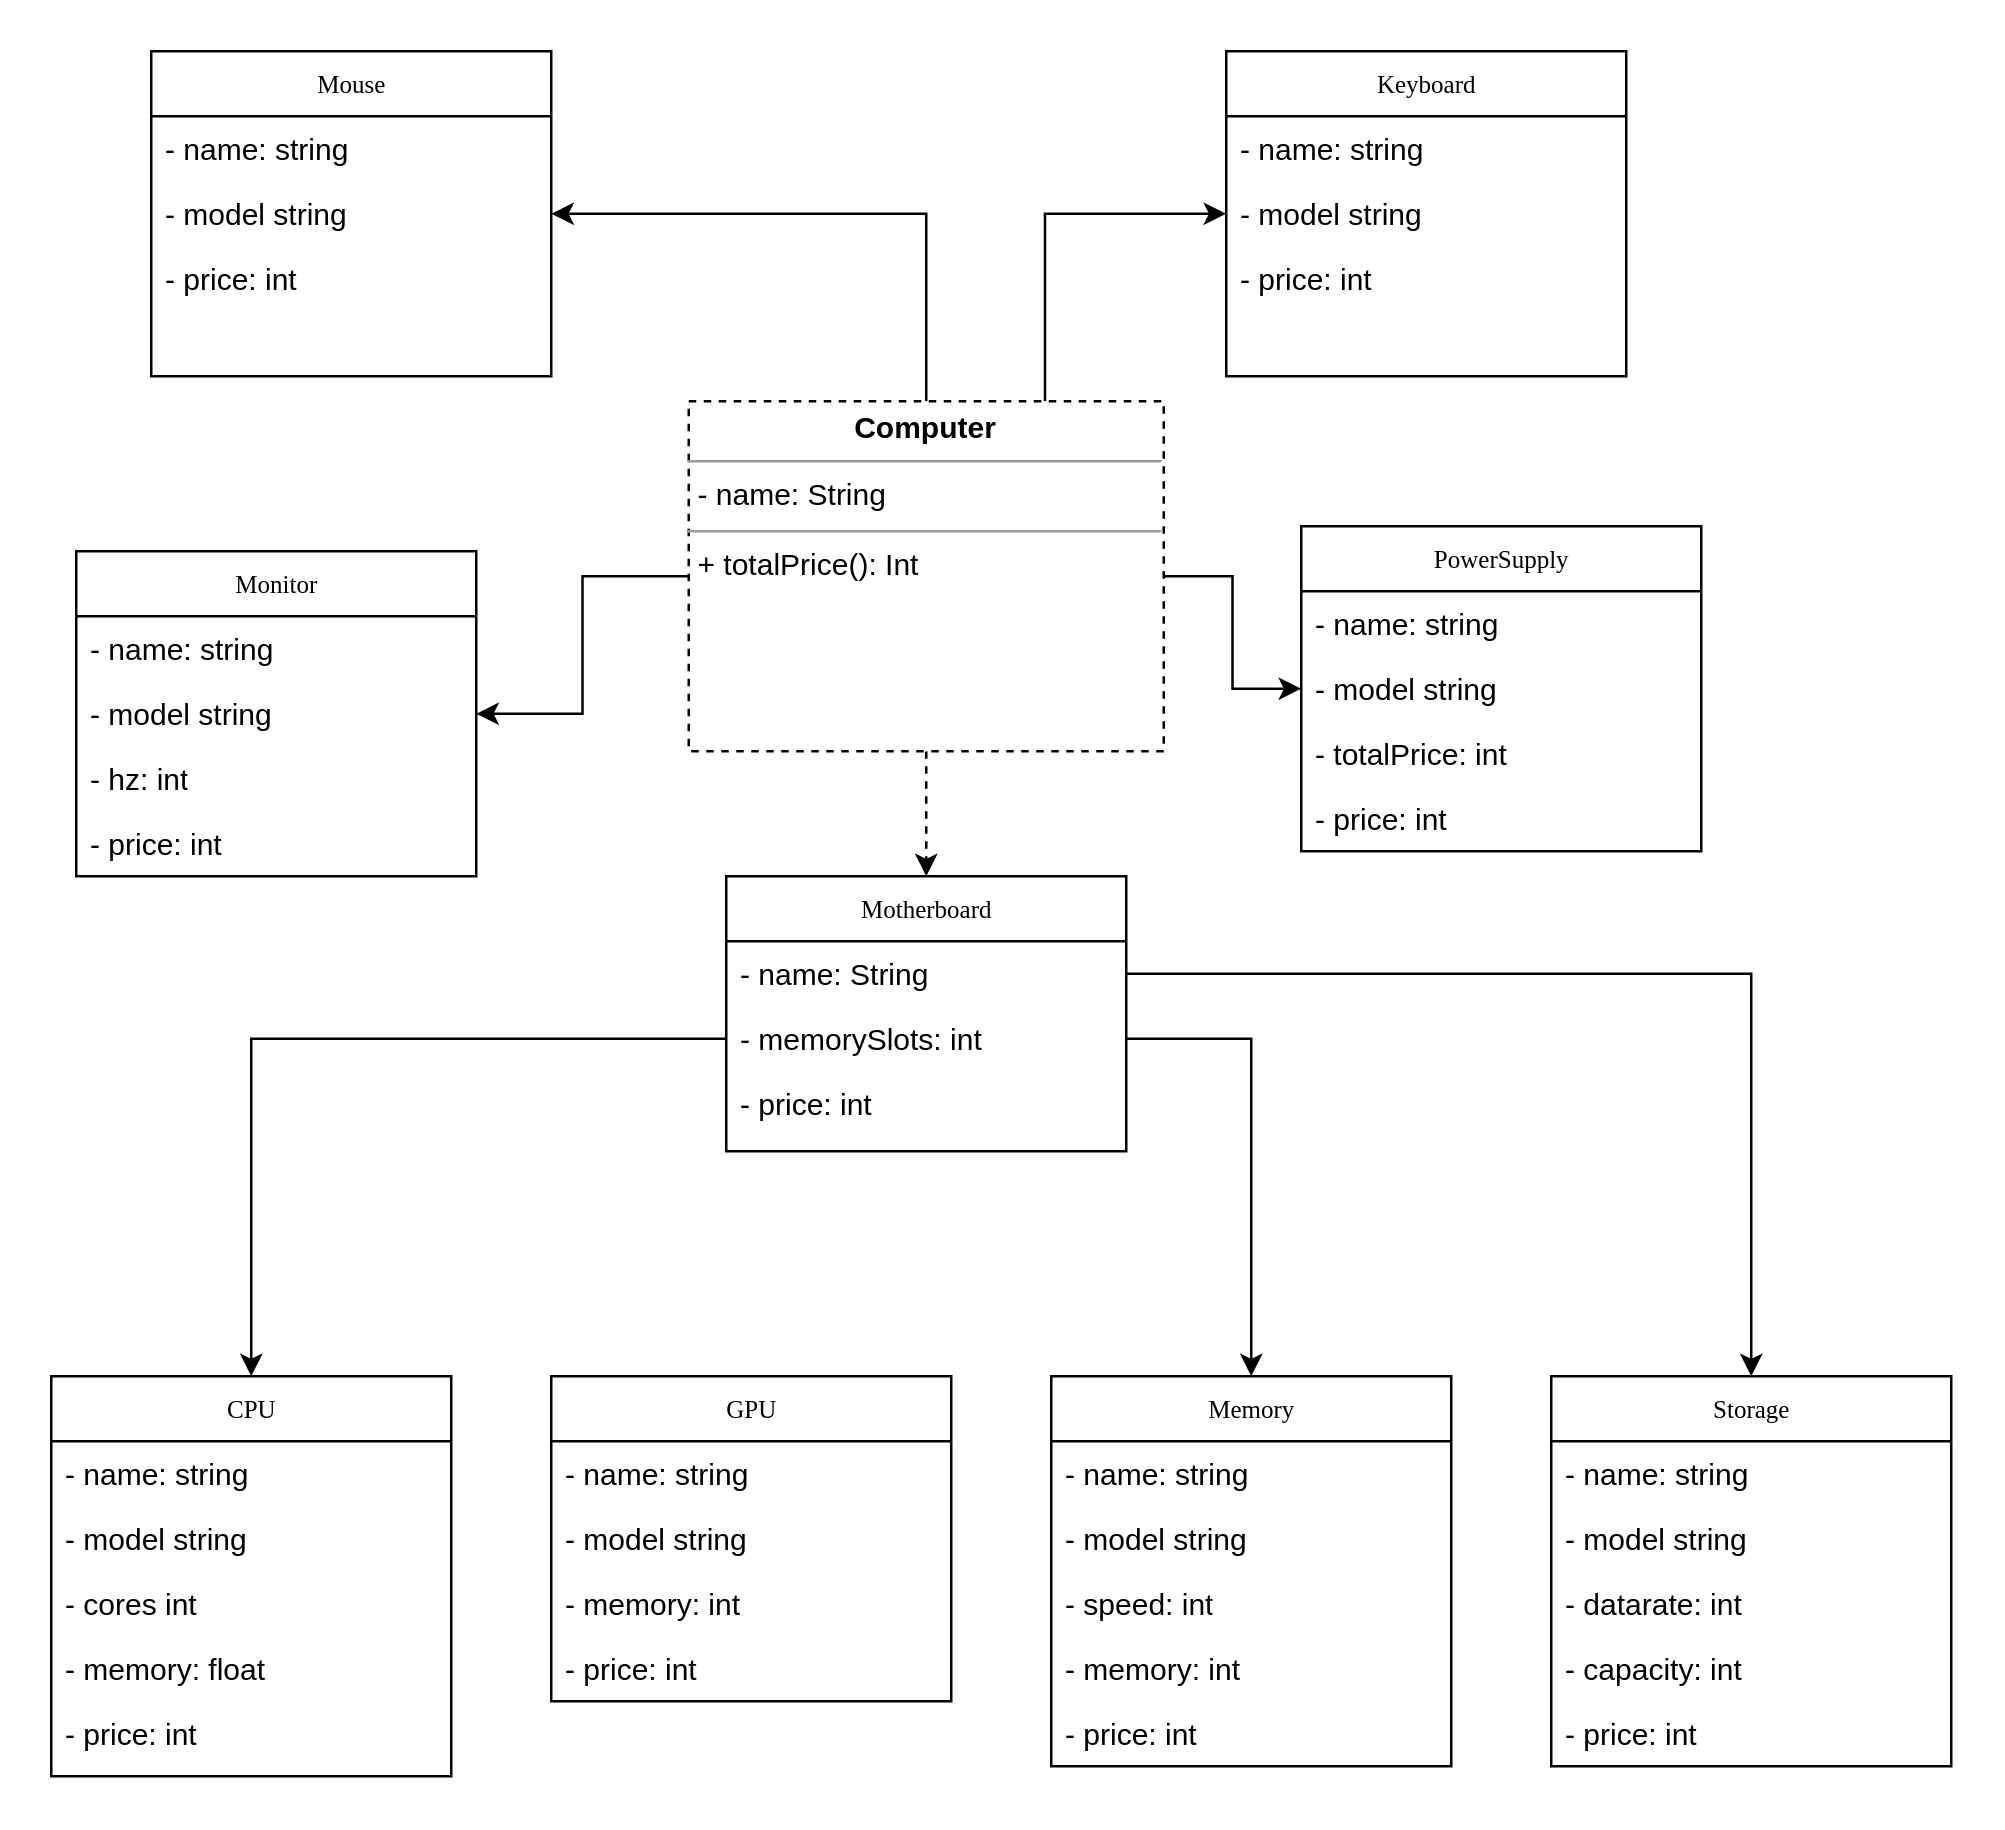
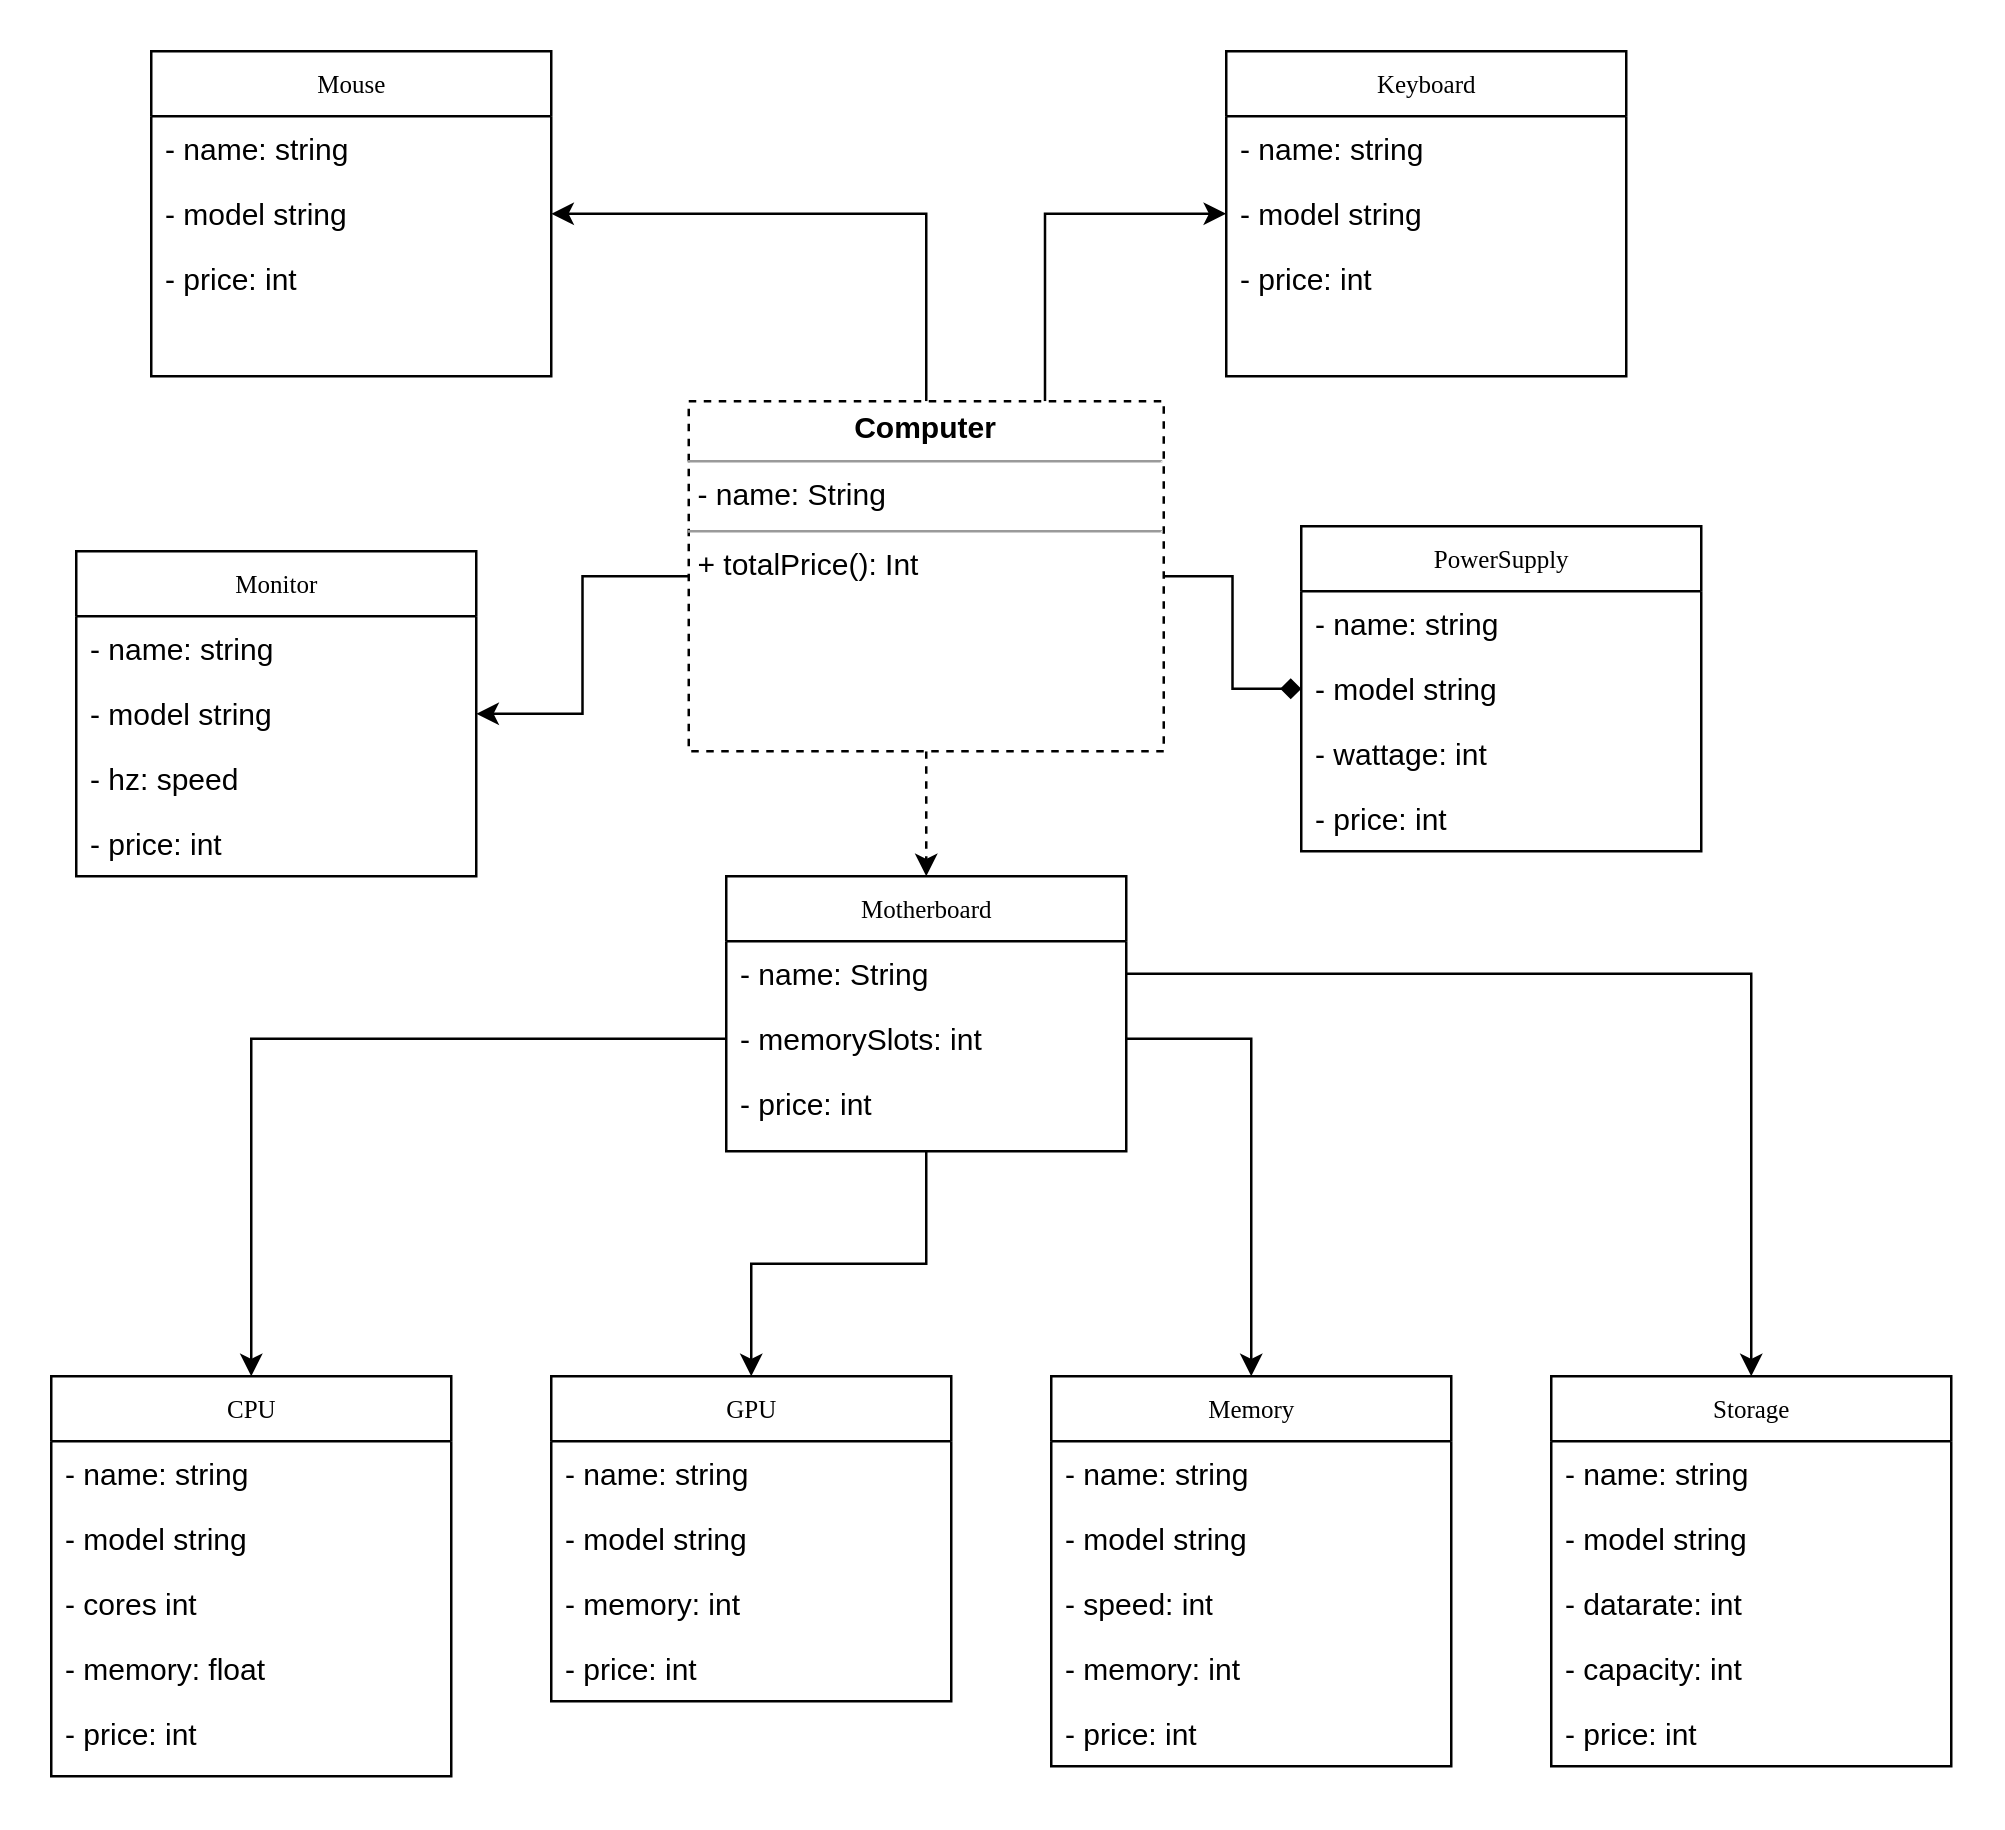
edge "Computer - name: String + totalPrice(): Int" -> "PowerSupply": arrowhead classic -> diamond
node "- totalPrice: int": label "- totalPrice: int" -> "- wattage: int"
node "- hz: int": label "- hz: int" -> "- hz: speed"
edge "Motherboard" -> "GPU": added
